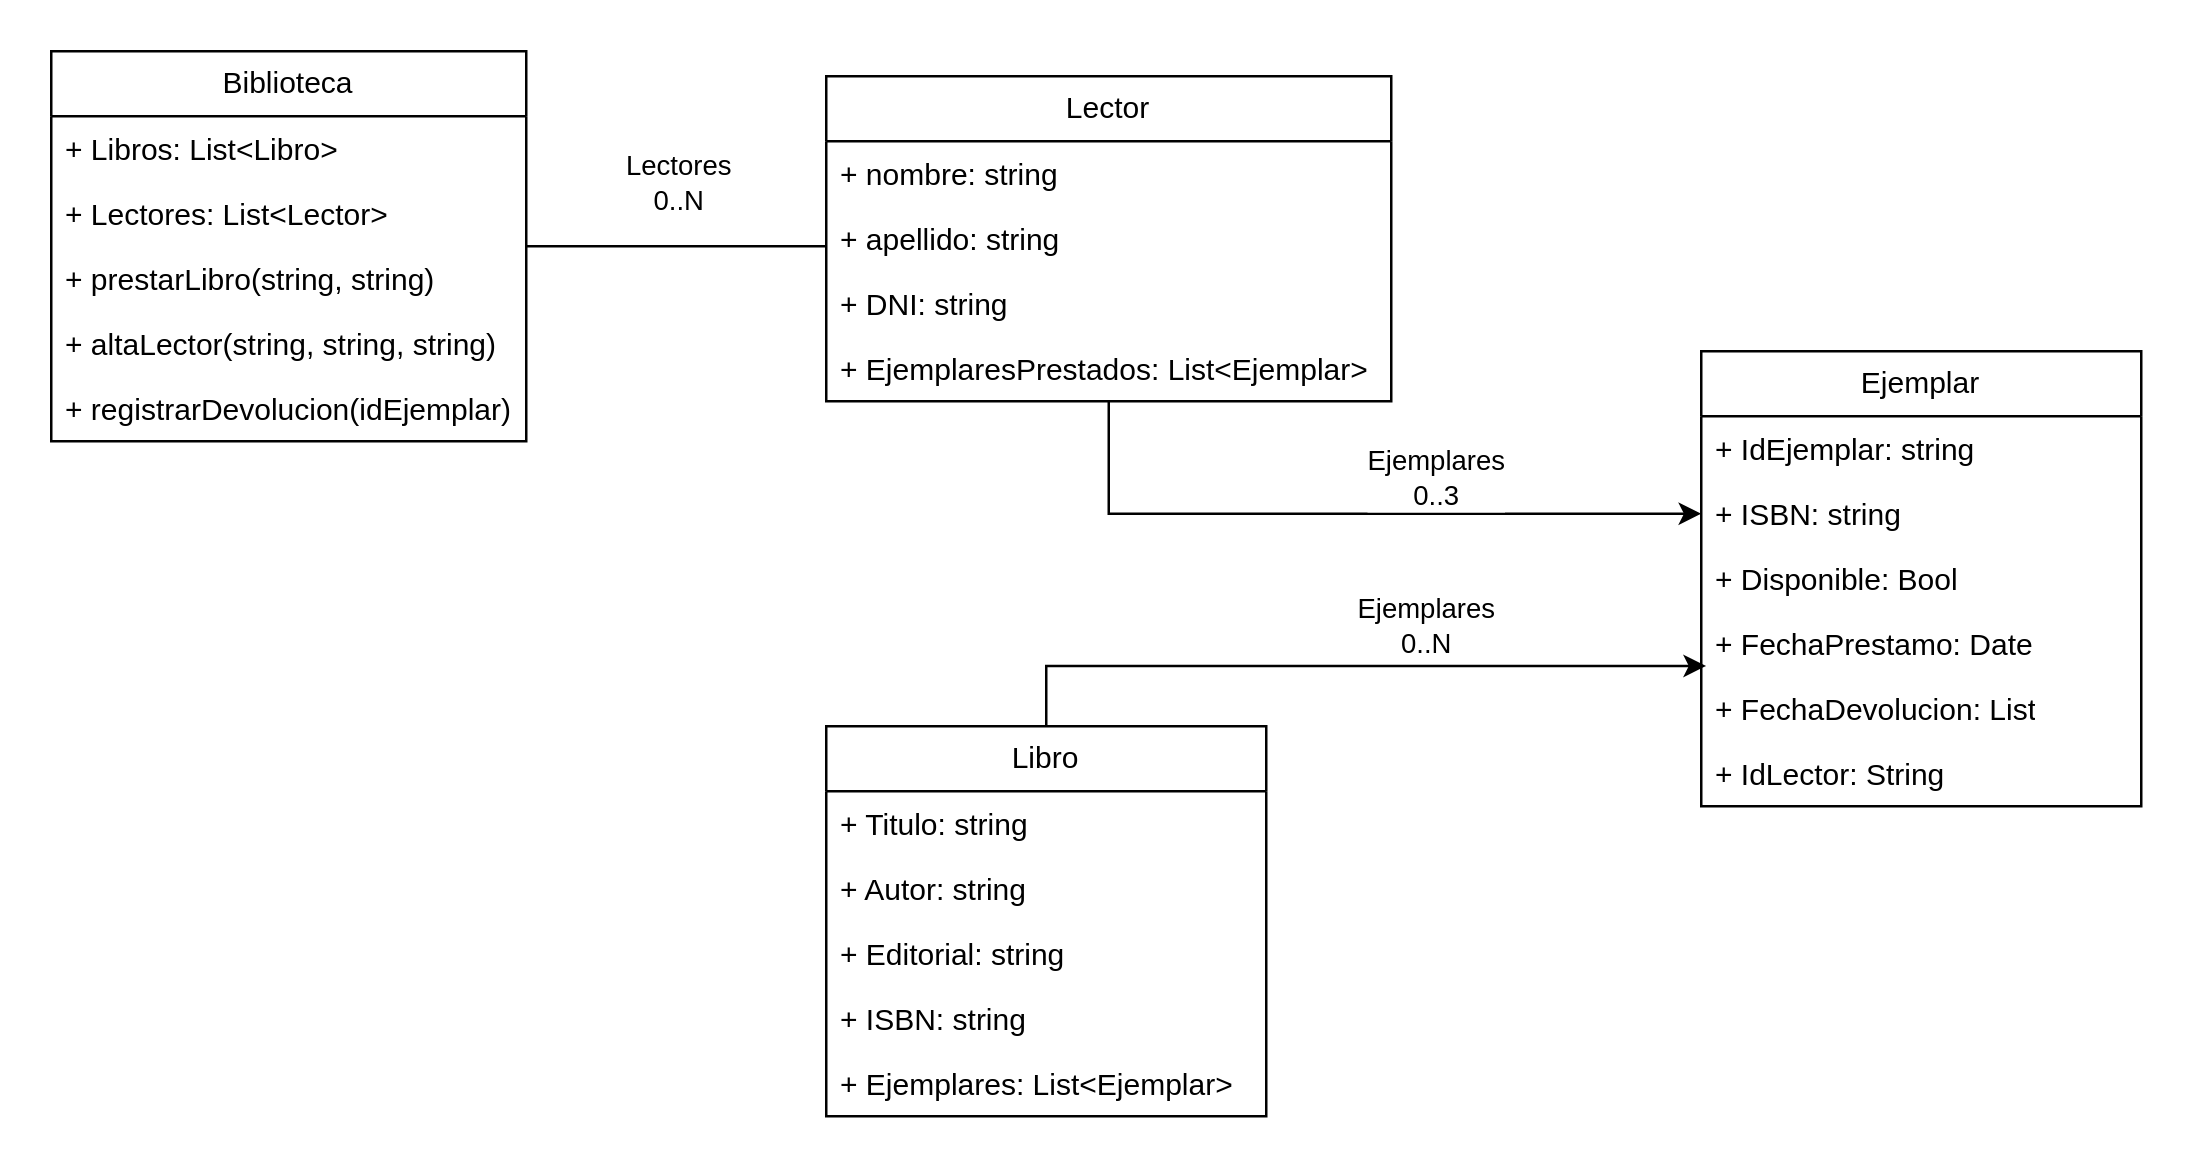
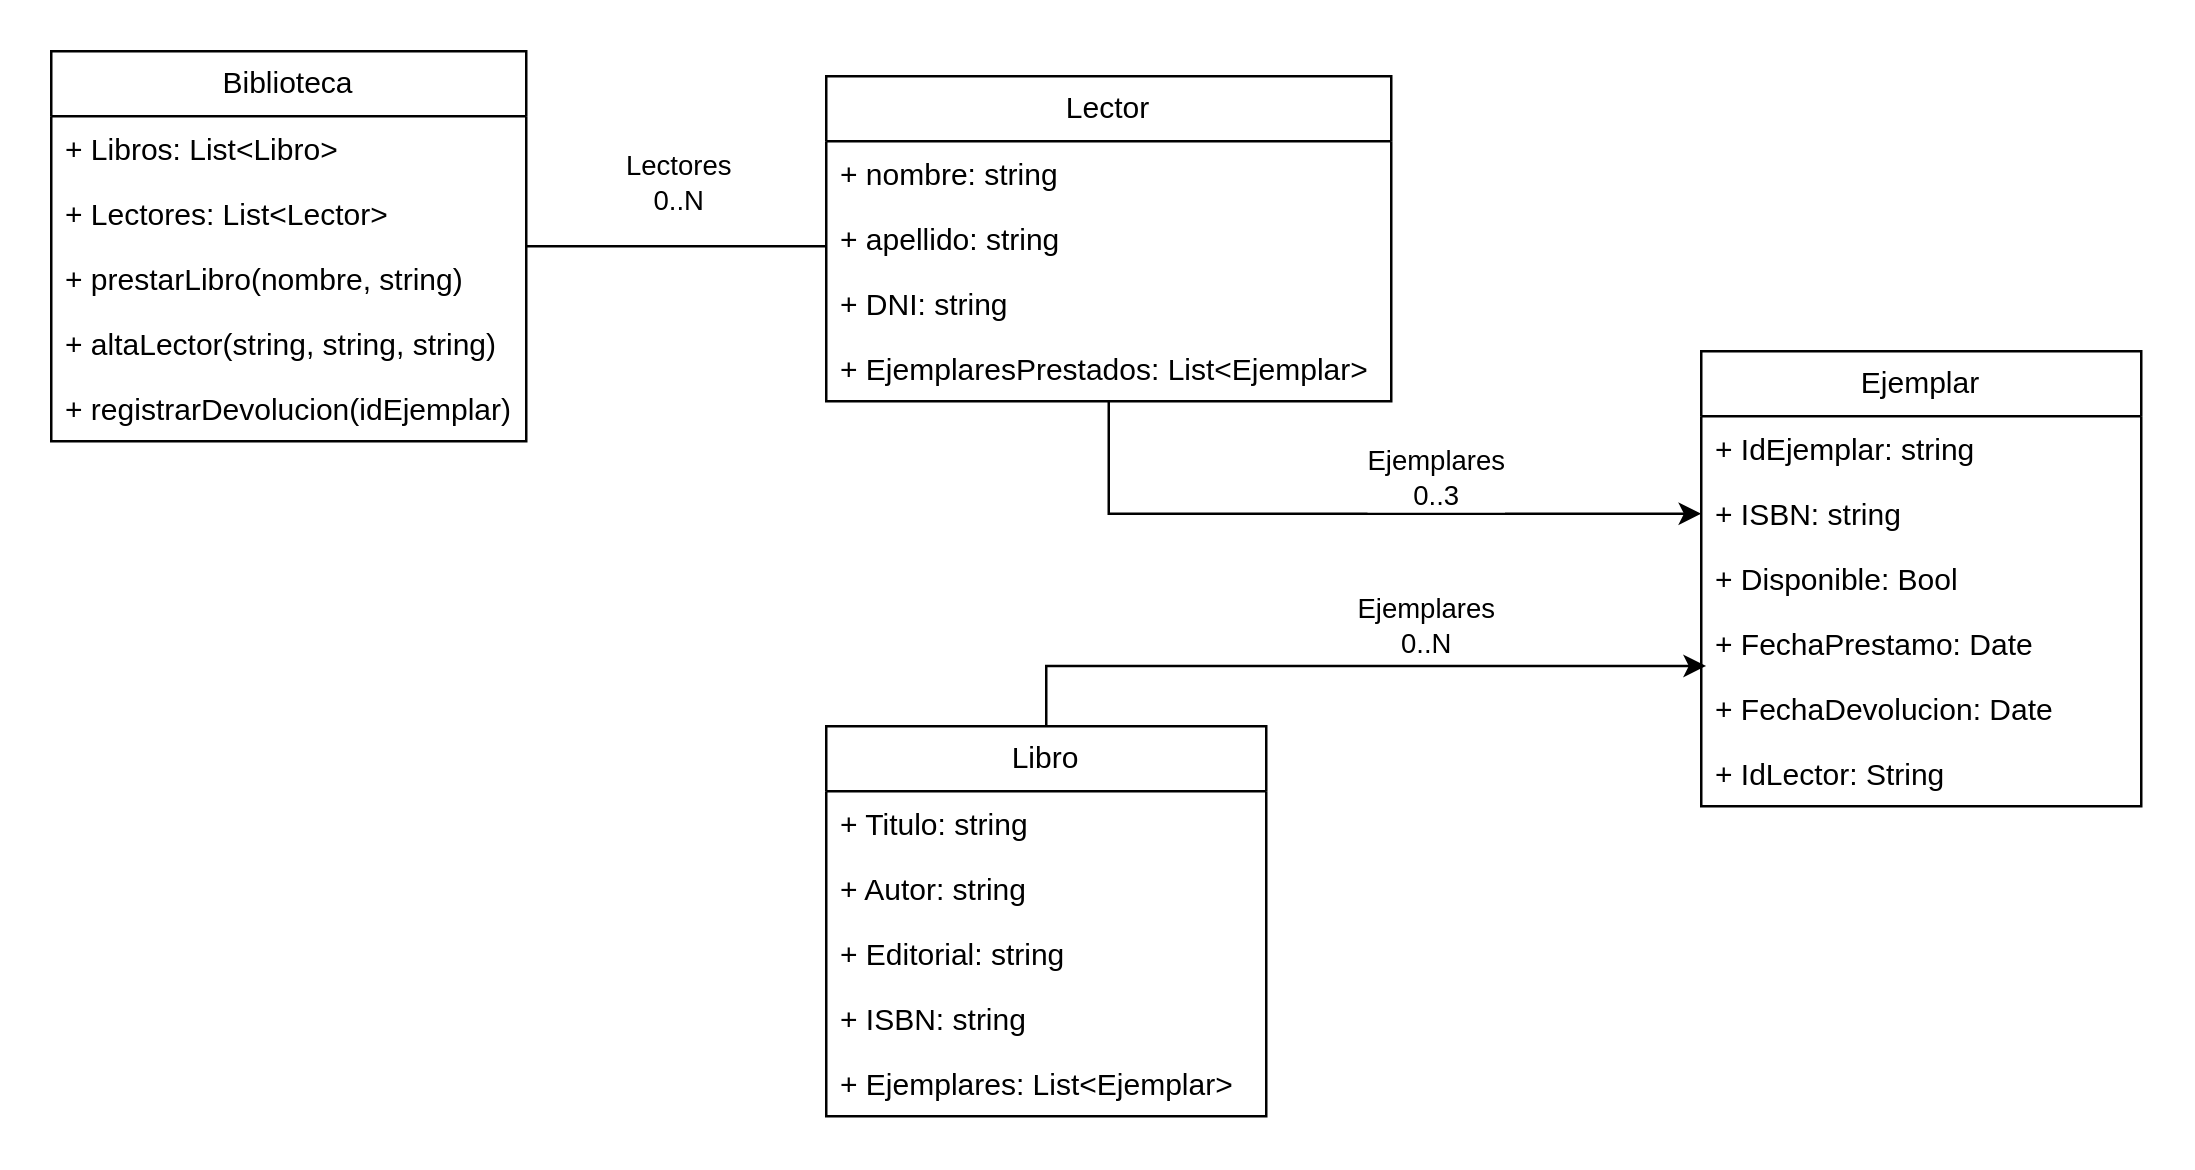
node "+ prestarLibro(string, string)": label "+ prestarLibro(string, string)" -> "+ prestarLibro(nombre, string)"
node "+ FechaDevolucion: List": label "+ FechaDevolucion: List" -> "+ FechaDevolucion: Date"
